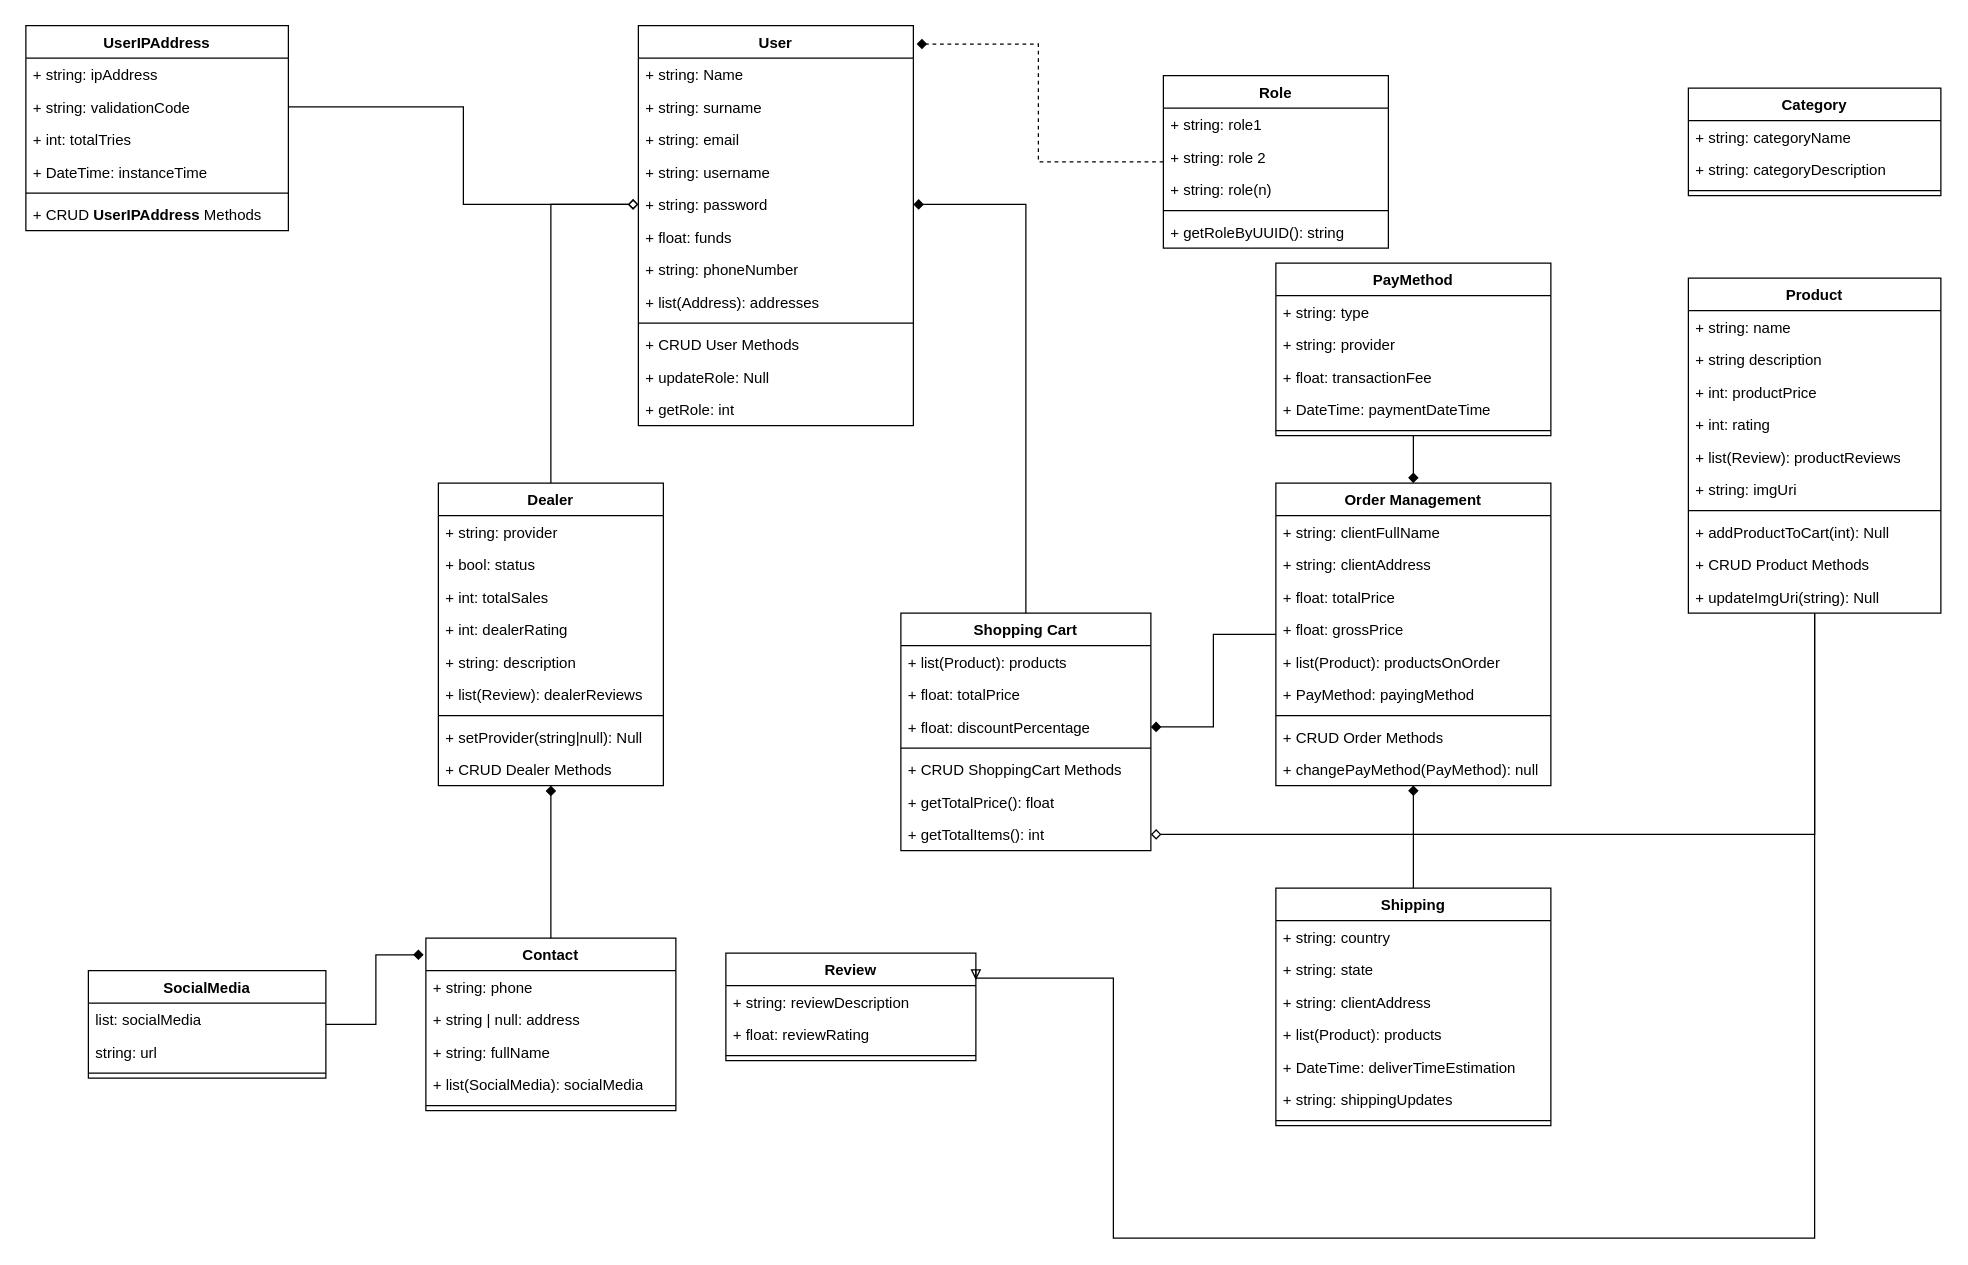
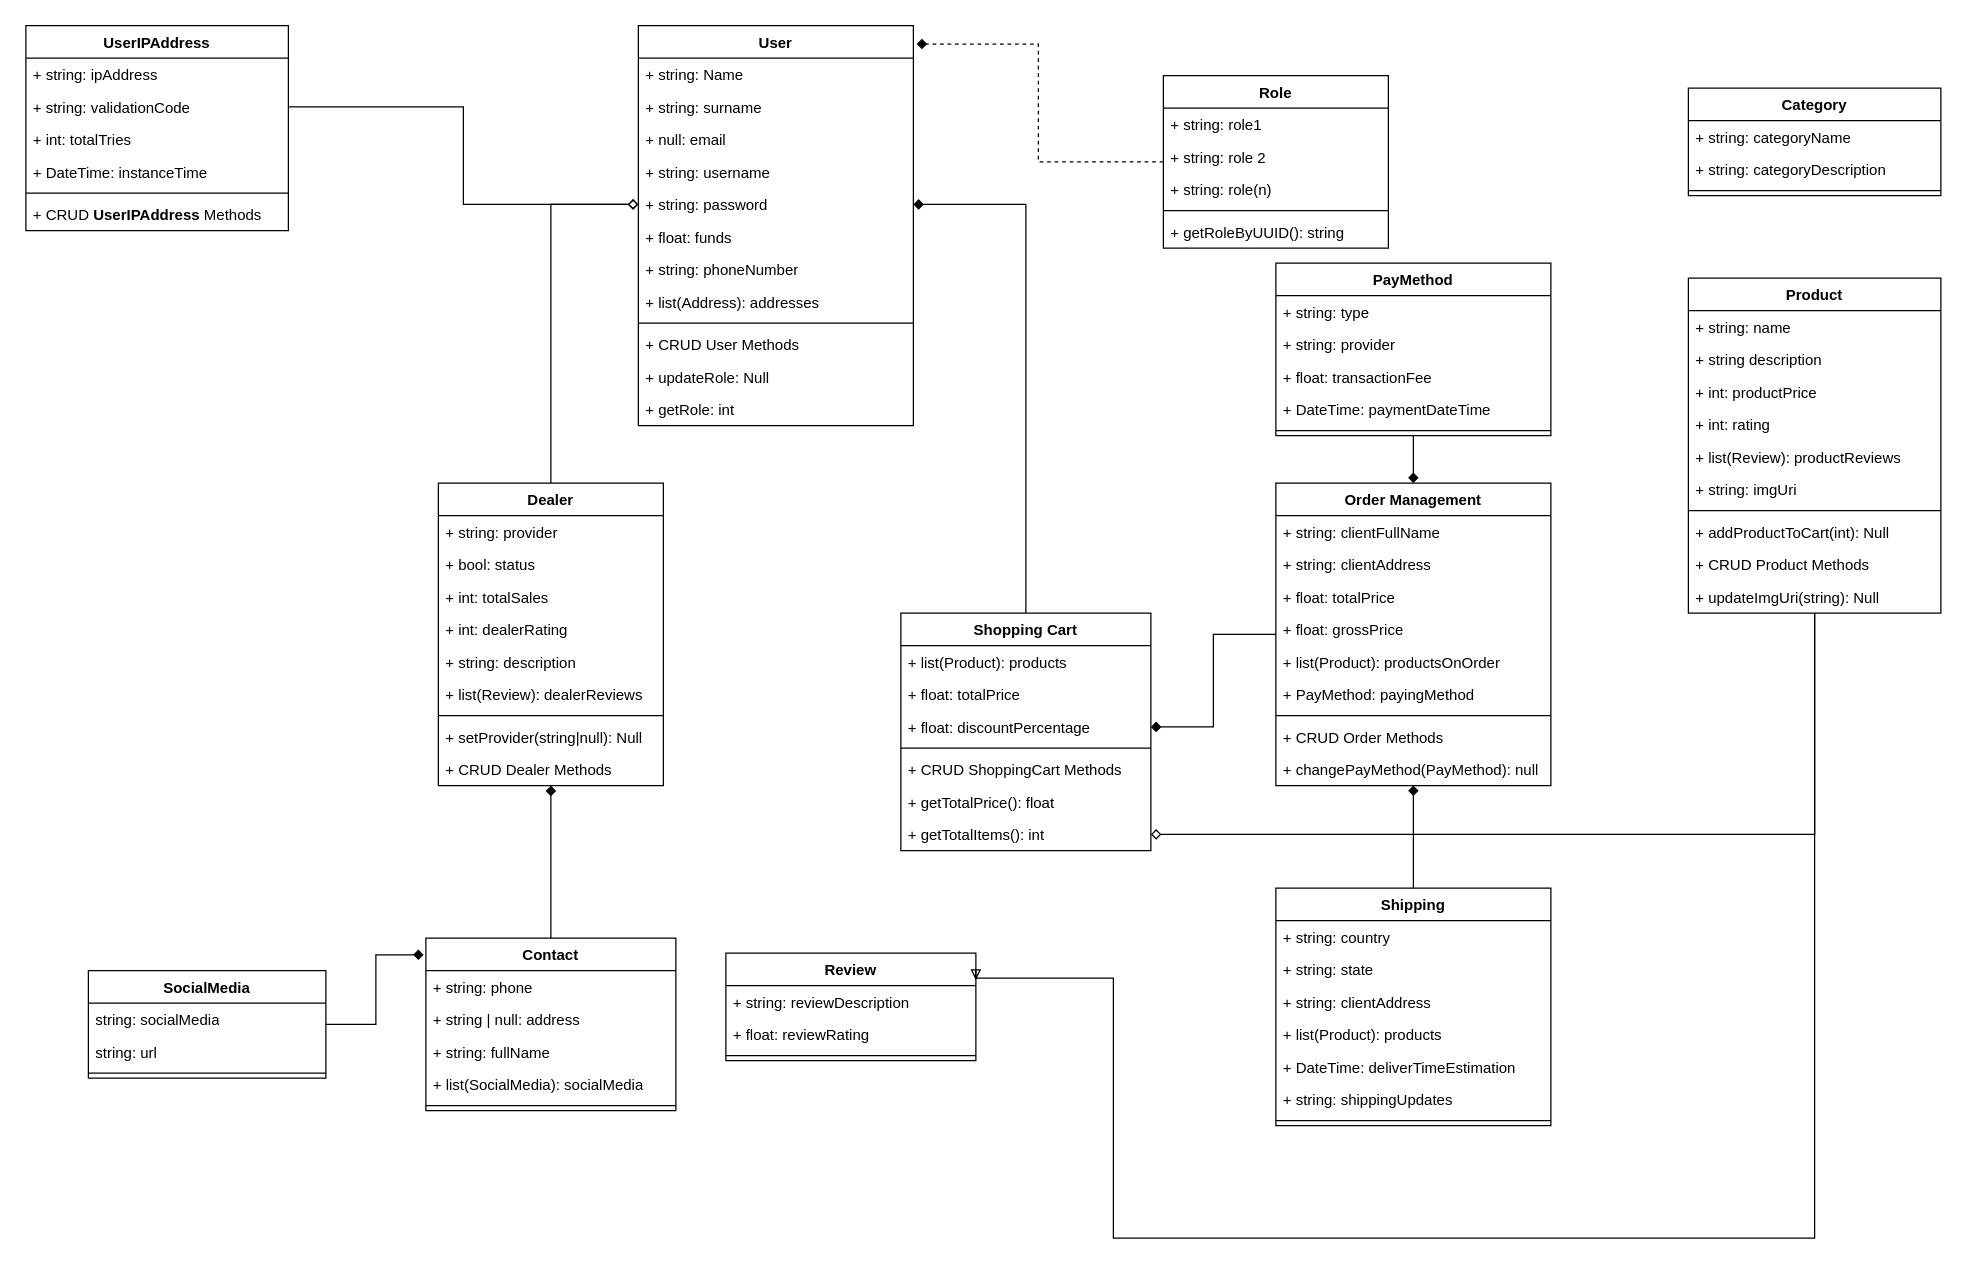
node "+ string: email": label "+ string: email" -> "+ null: email"
node "list: socialMedia": label "list: socialMedia" -> "string: socialMedia"
